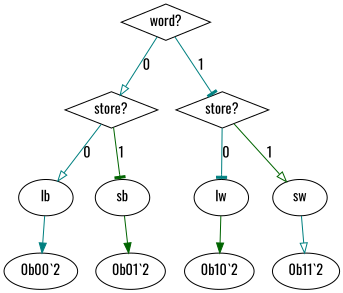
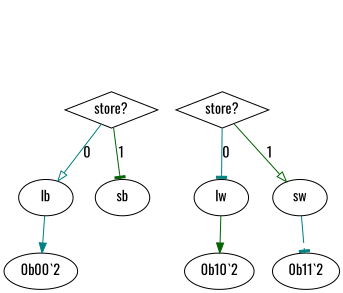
node "word?": removed
edge "sw" -> "0b11`2": arrowhead onormal -> tee
node "0b01`2": removed
